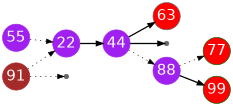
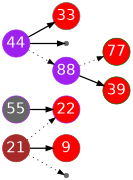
node "63": label "63" -> "33"
node "55": fillcolor purple -> gray40
edge "55" -> "22": style dotted -> bold
node "22": fillcolor purple -> red
edge "22" -> "44": removed
node "91": label "91" -> "21"
node "99": label "99" -> "39"
node "9": added
